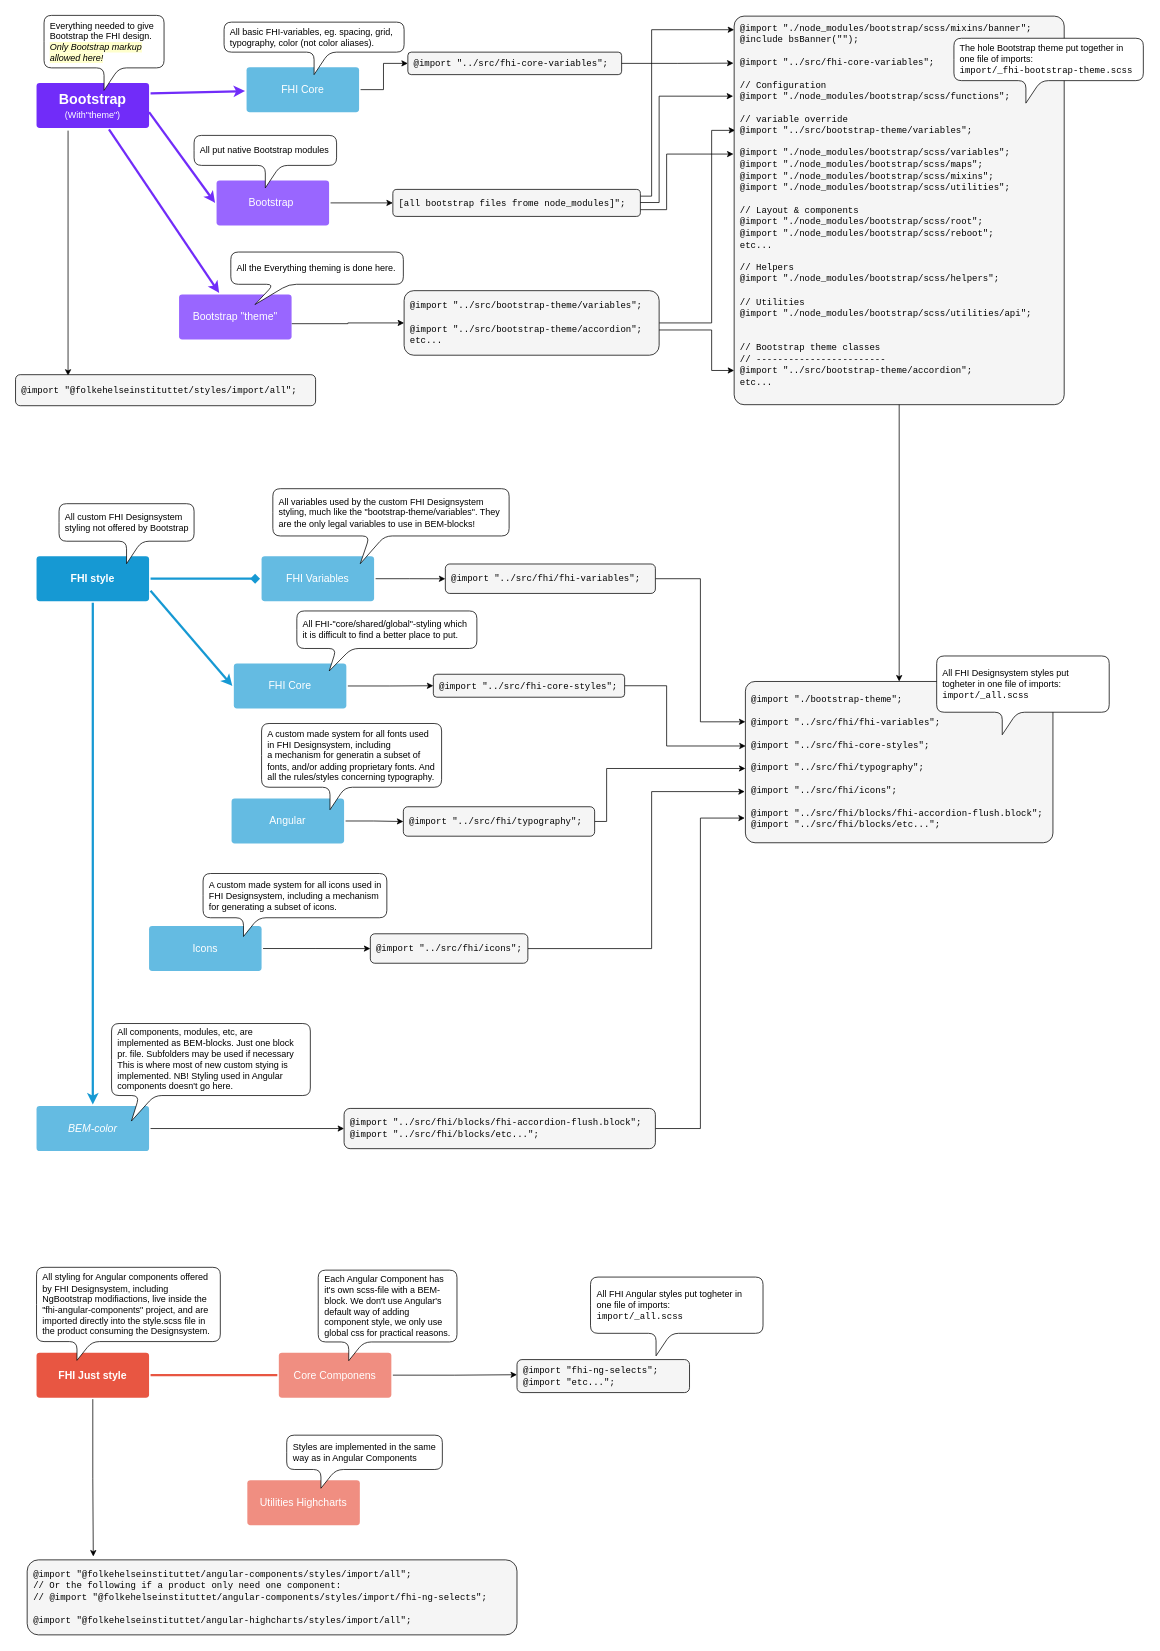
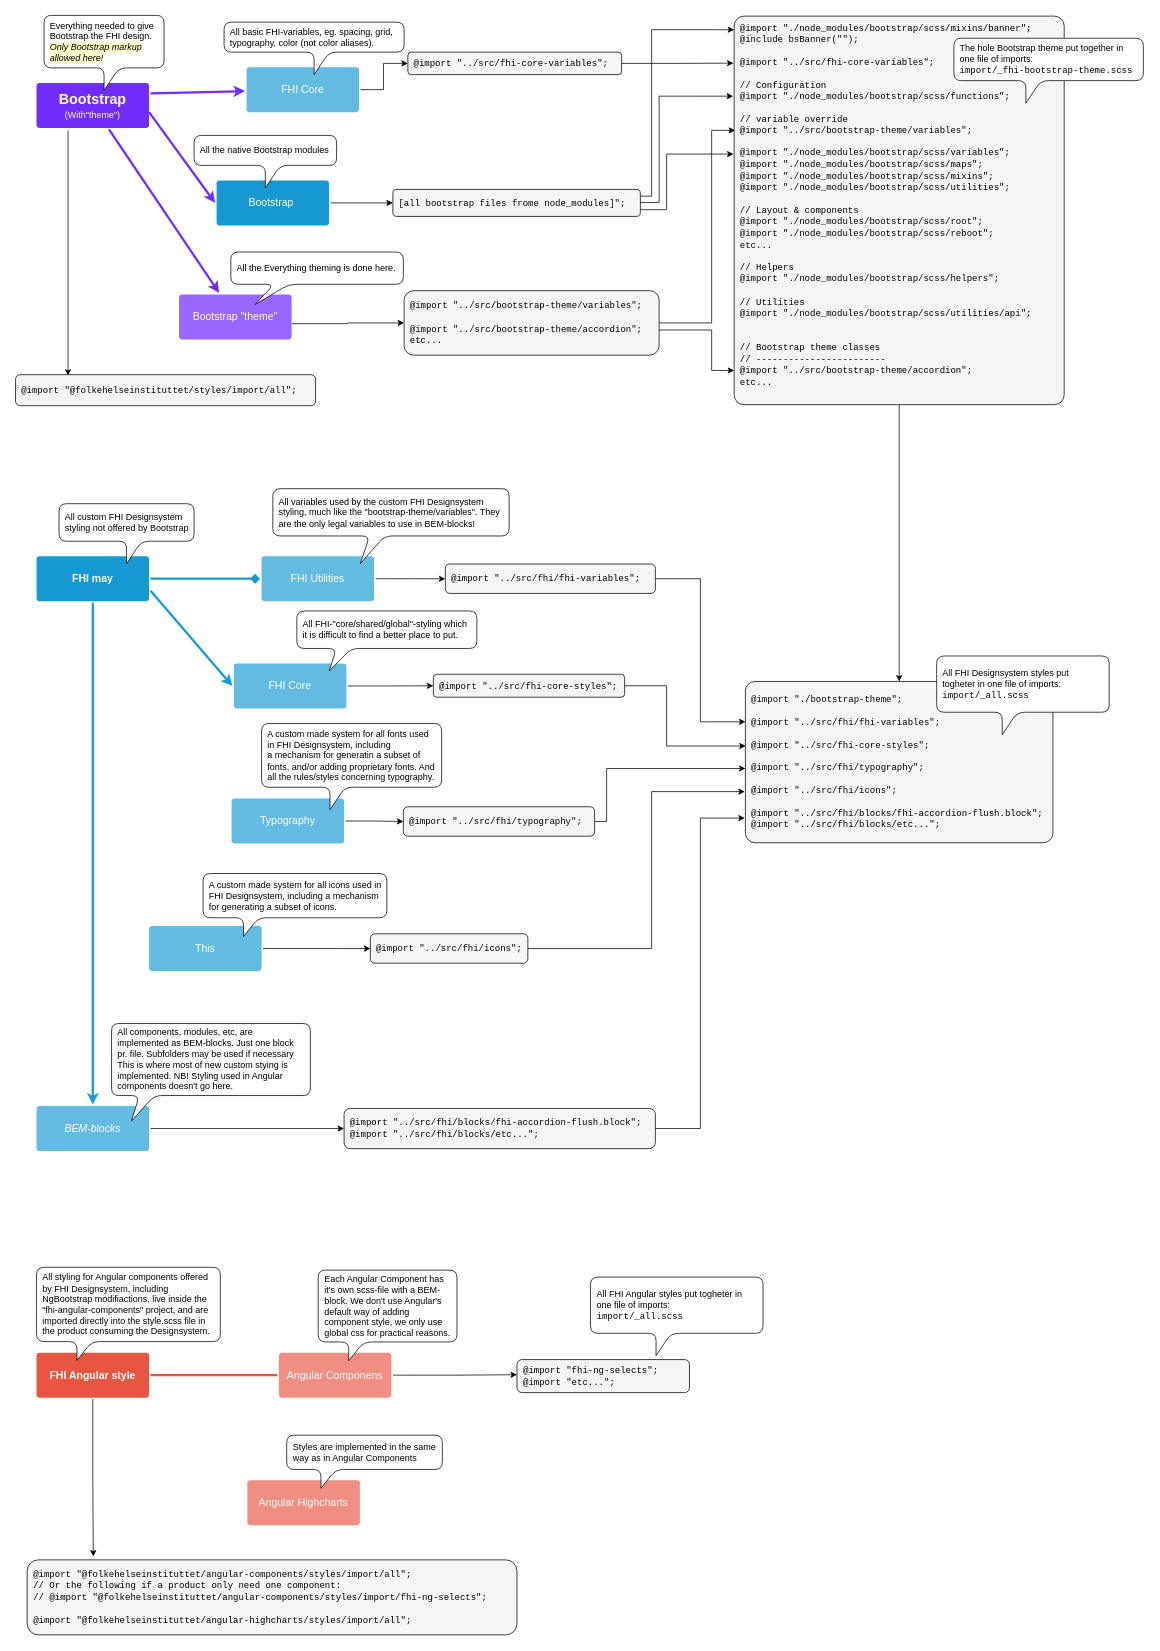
node "All put native Bootstrap modules": label "All put native Bootstrap modules" -> "All the native Bootstrap modules"
node "Bootstrap": fillcolor #9966ff -> #1699d3
node "FHI style": label "FHI style" -> "FHI may"
node "FHI Variables": label "FHI Variables" -> "FHI Utilities"
node "Angular": label "Angular" -> "Typography"
node "Icons": label "Icons" -> "This"
node "BEM-color": label "BEM-color" -> "BEM-blocks"
node "FHI Just style": label "FHI Just style" -> "FHI Angular style"
node "Core Componens": label "Core Componens" -> "Angular Componens"
node "Utilities Highcharts": label "Utilities Highcharts" -> "Angular Highcharts"
